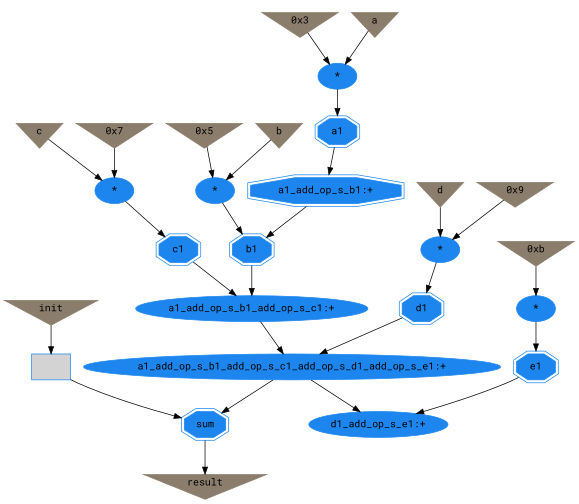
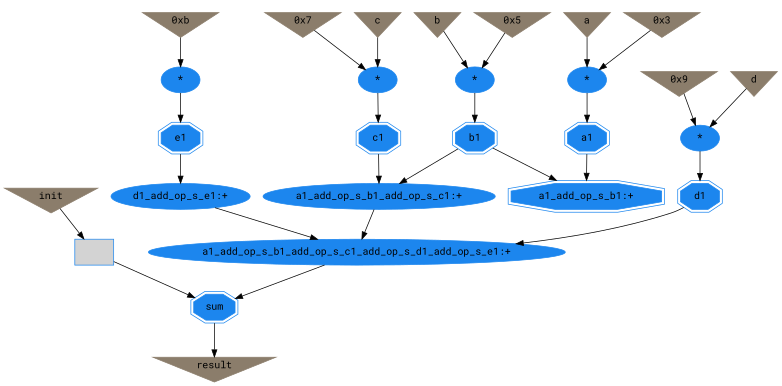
edge "a1_add_op_s_b1:+" -> "b1": reversed
edge "a1_add_op_s_b1_add_op_s_c1_add_op_s_d1_add_op_s_e1:+" -> "d1_add_op_s_e1:+": reversed
